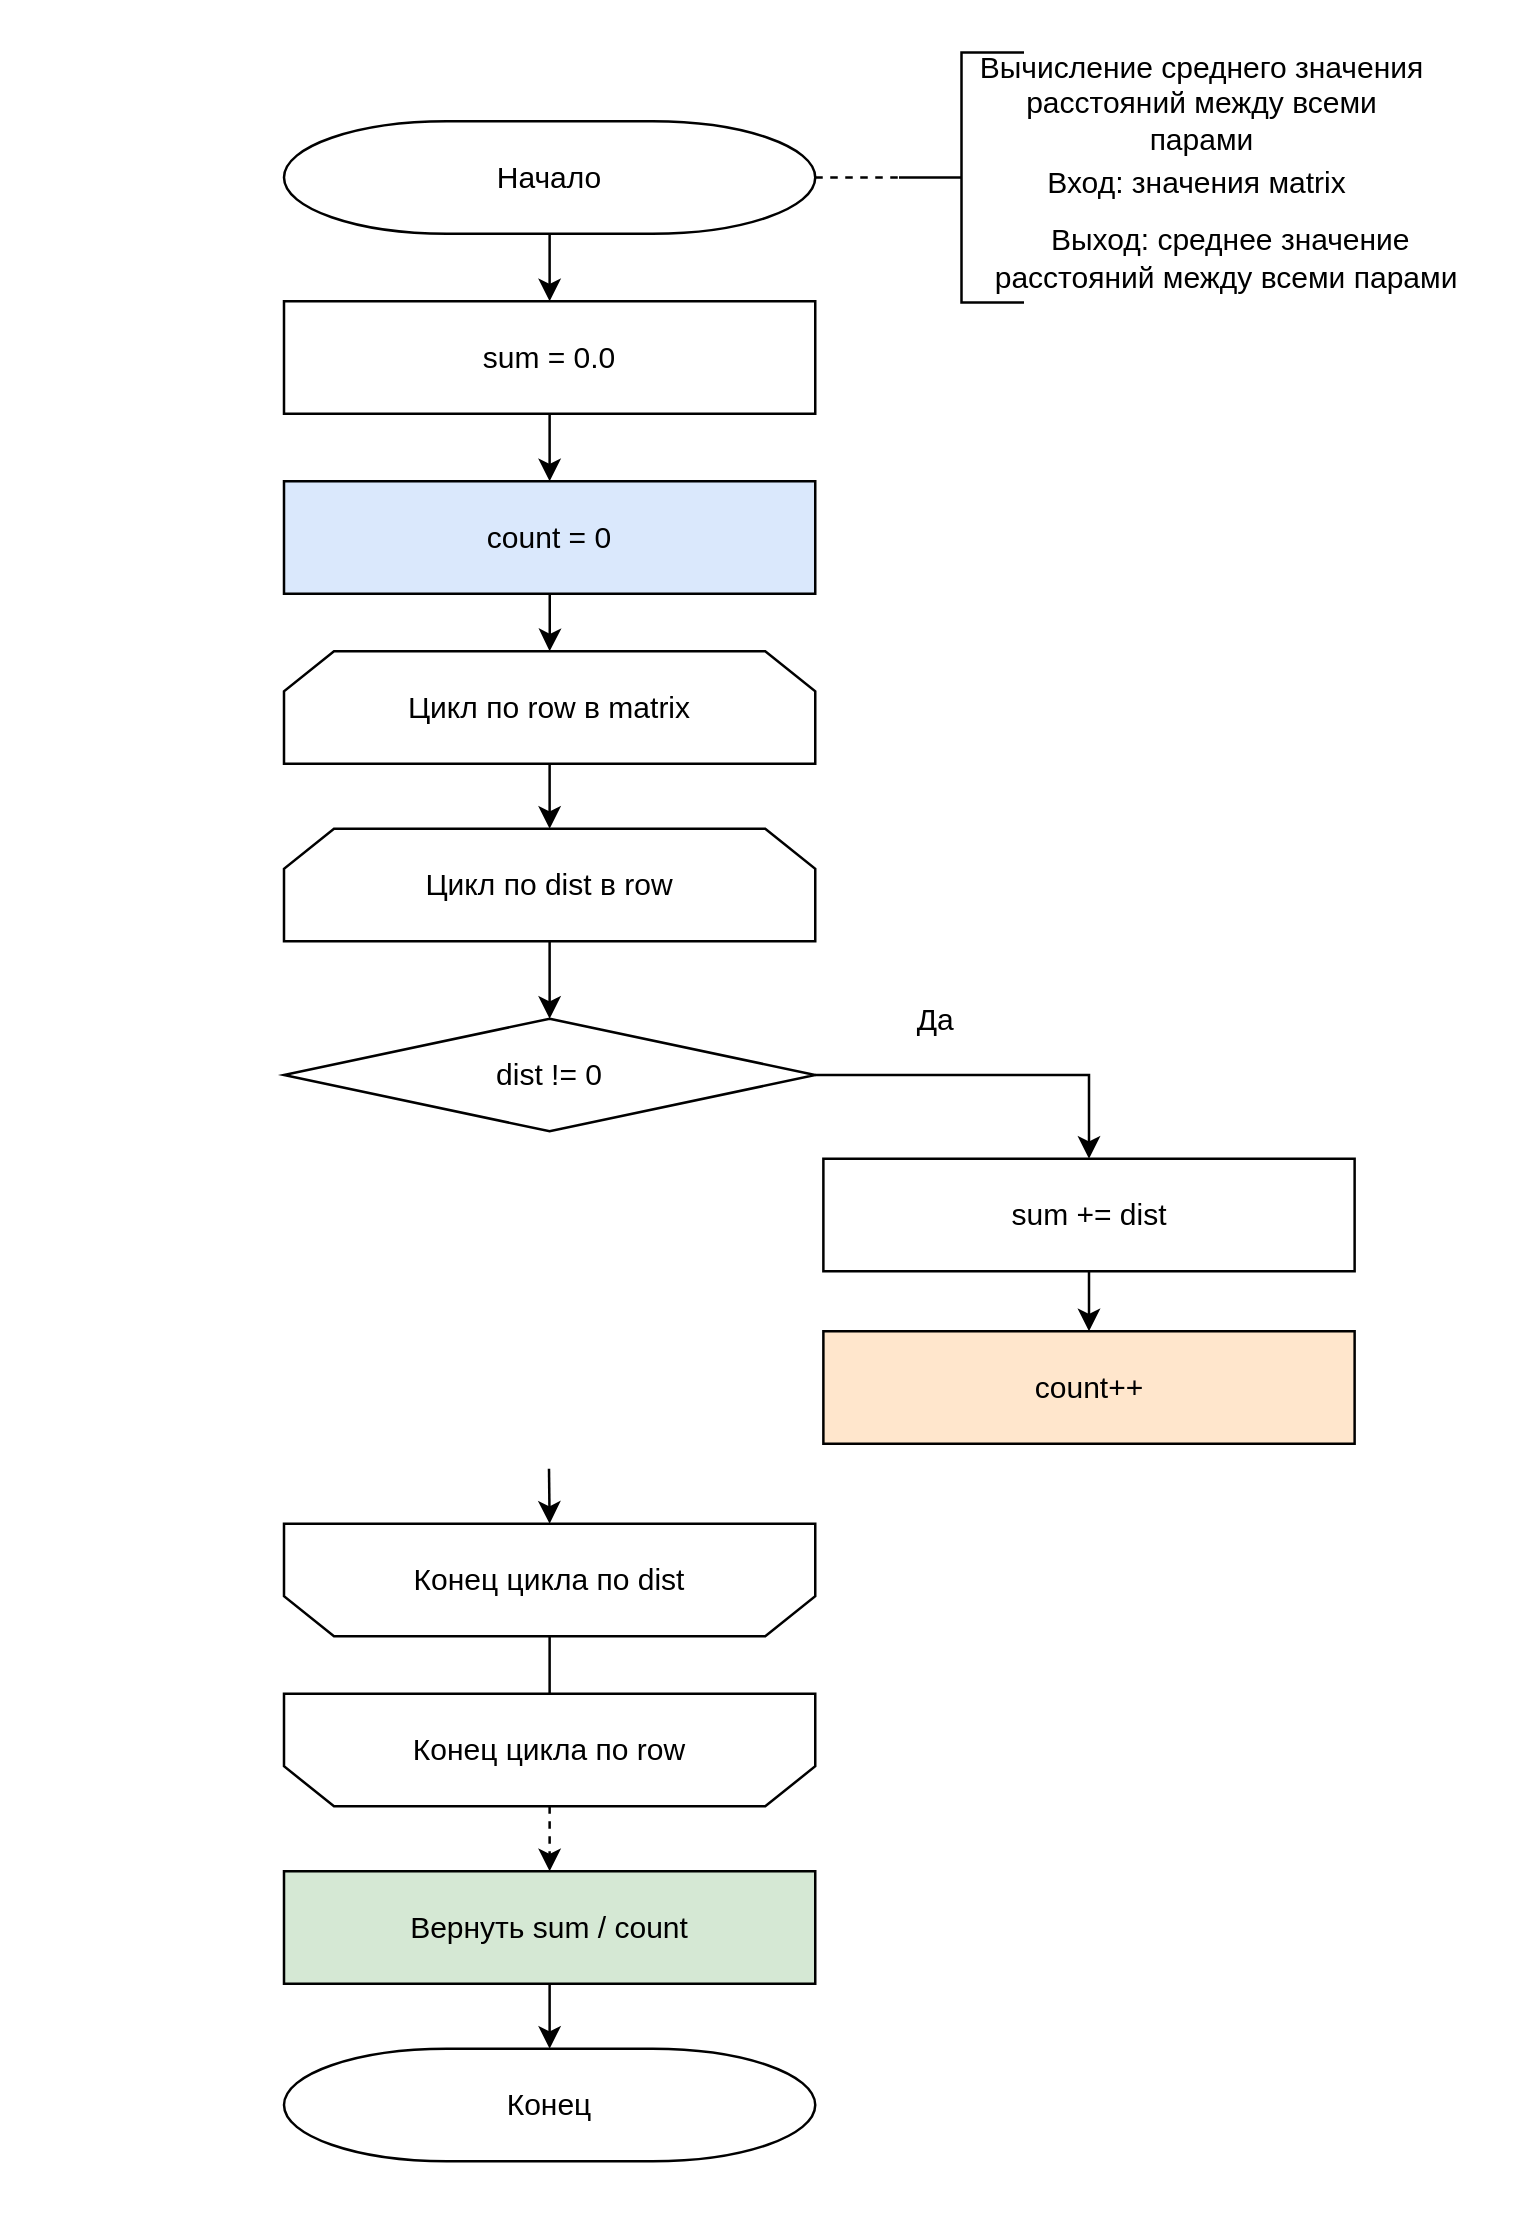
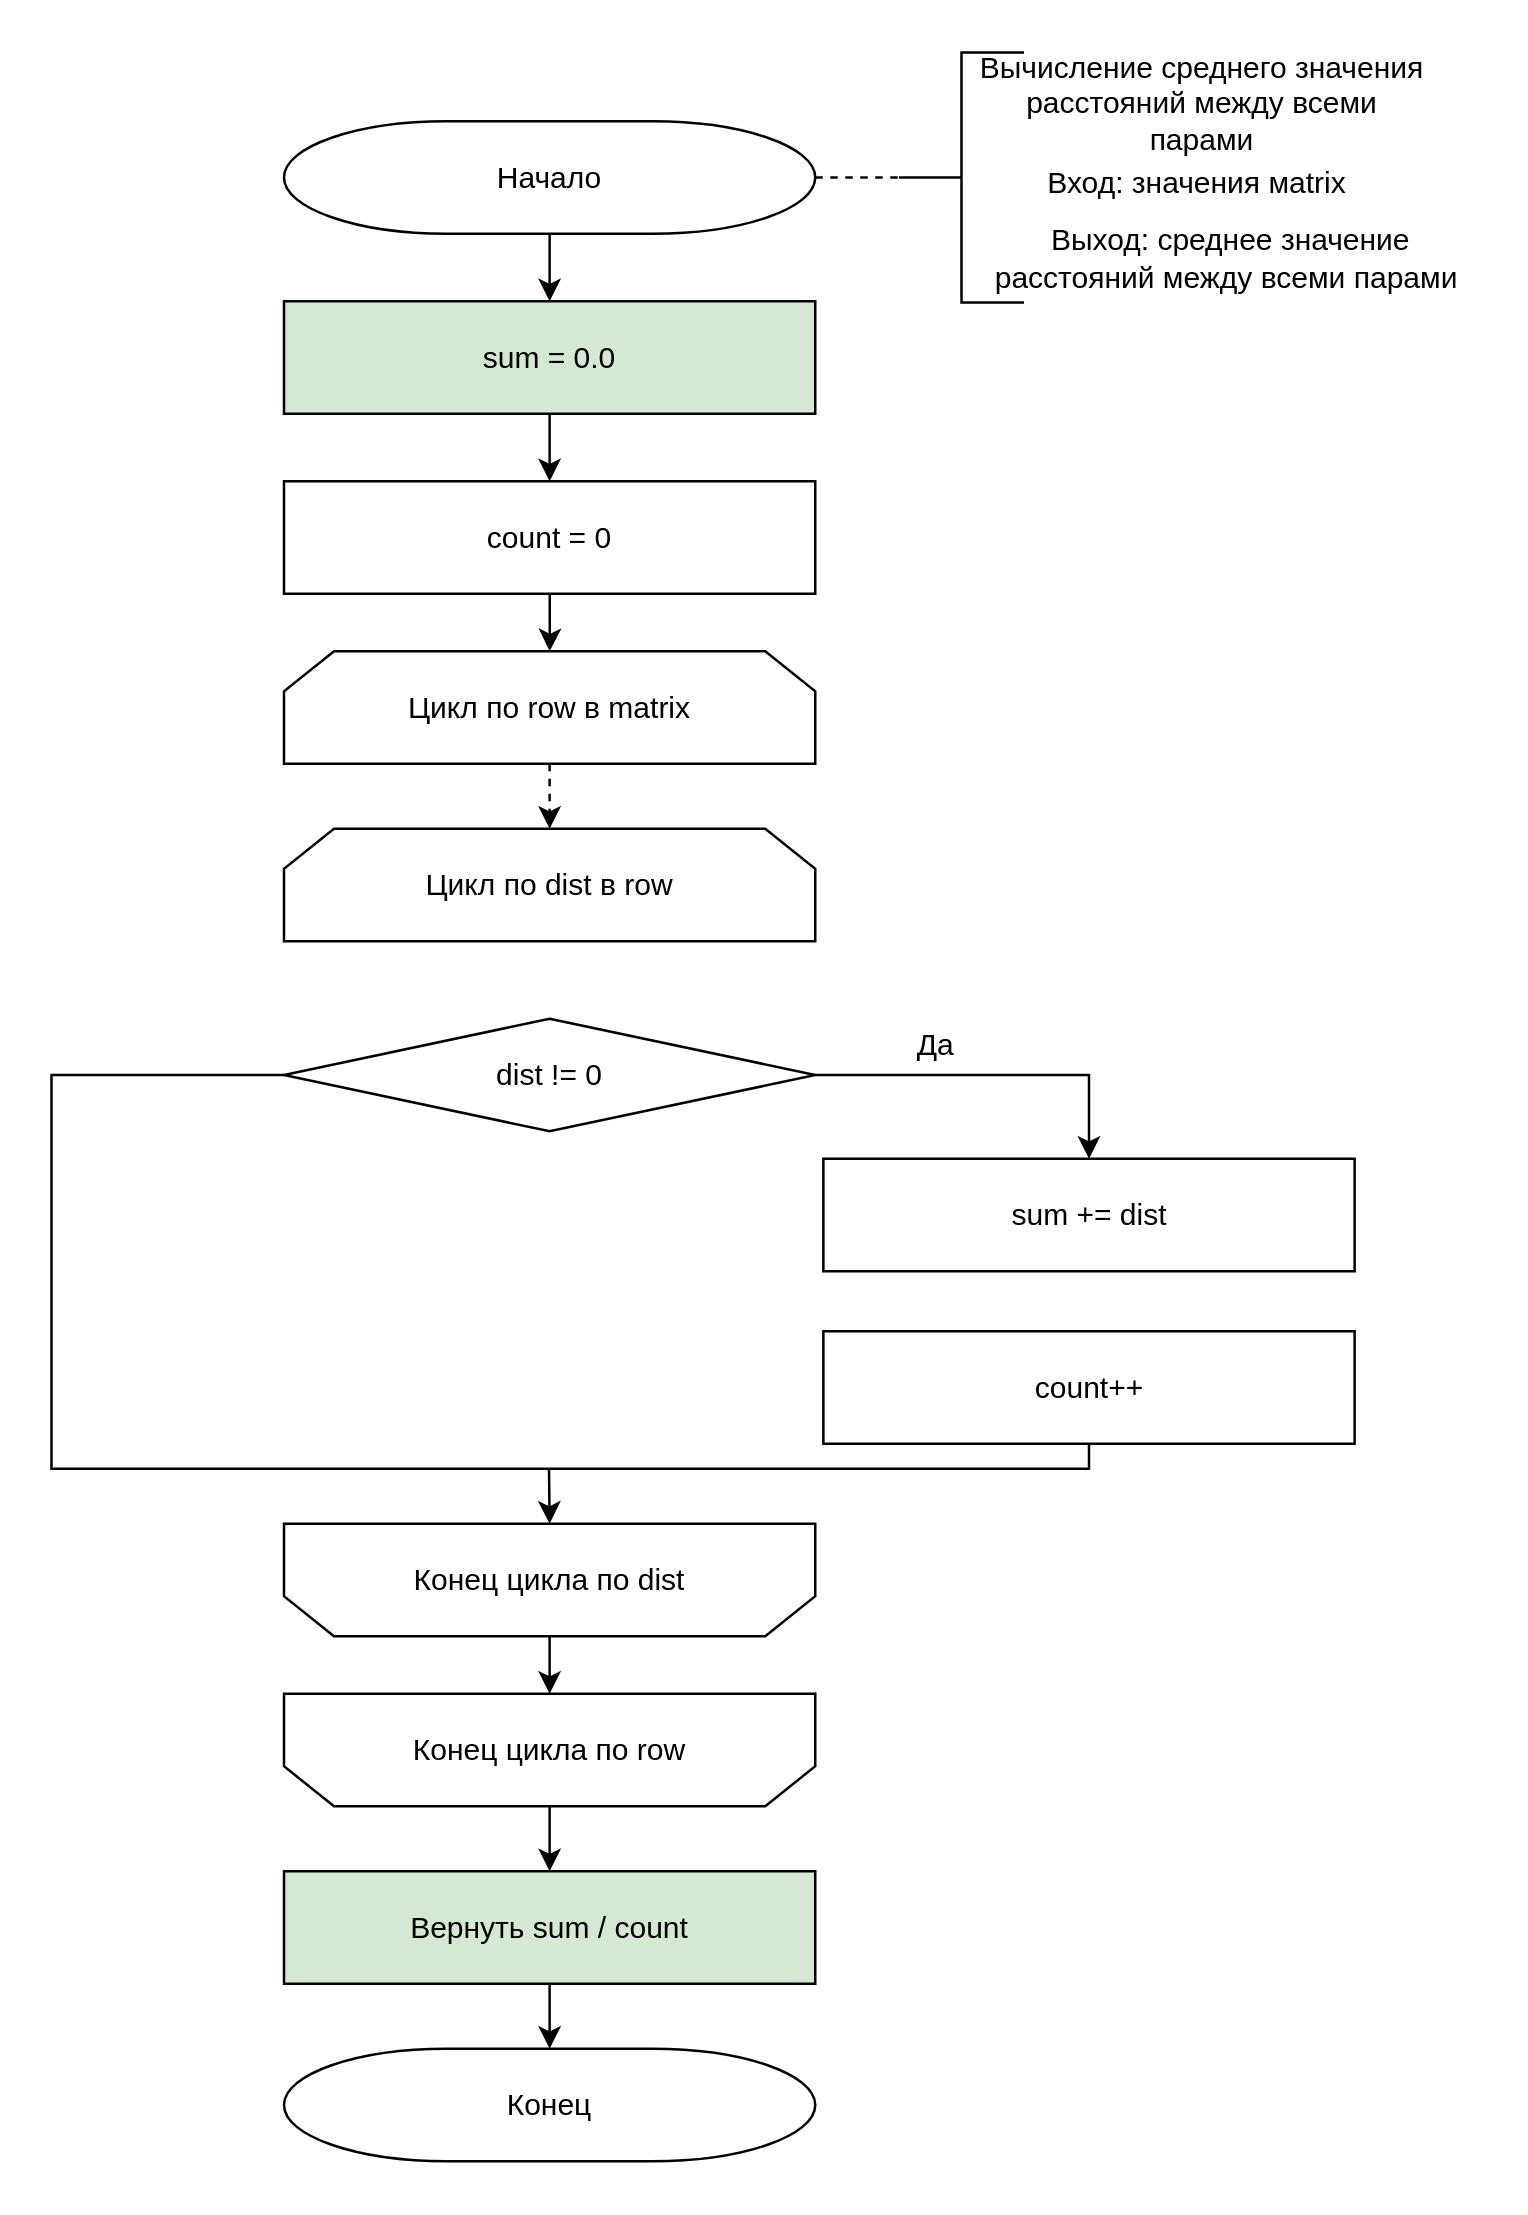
node "sum = 0.0": fillcolor #ffffff -> #d5e8d4
node "count = 0": fillcolor #dae8fc -> #ffffff
edge "Цикл по row в matrix" -> "Цикл по dist в row": style solid -> dashed
edge "Цикл по dist в row" -> "dist != 0": removed
node "Да": moved (936, 1021) -> (936, 1046)
edge "sum += dist" -> "count++": removed
node "count++": fillcolor #ffe6cc -> #ffffff
edge "dist != 0" -- "count++": added
edge "Конец цикла по dist" -- "Конец цикла по row": arrowhead none -> classic
edge "Конец цикла по row" -> "Вернуть sum / count": style dashed -> solid
